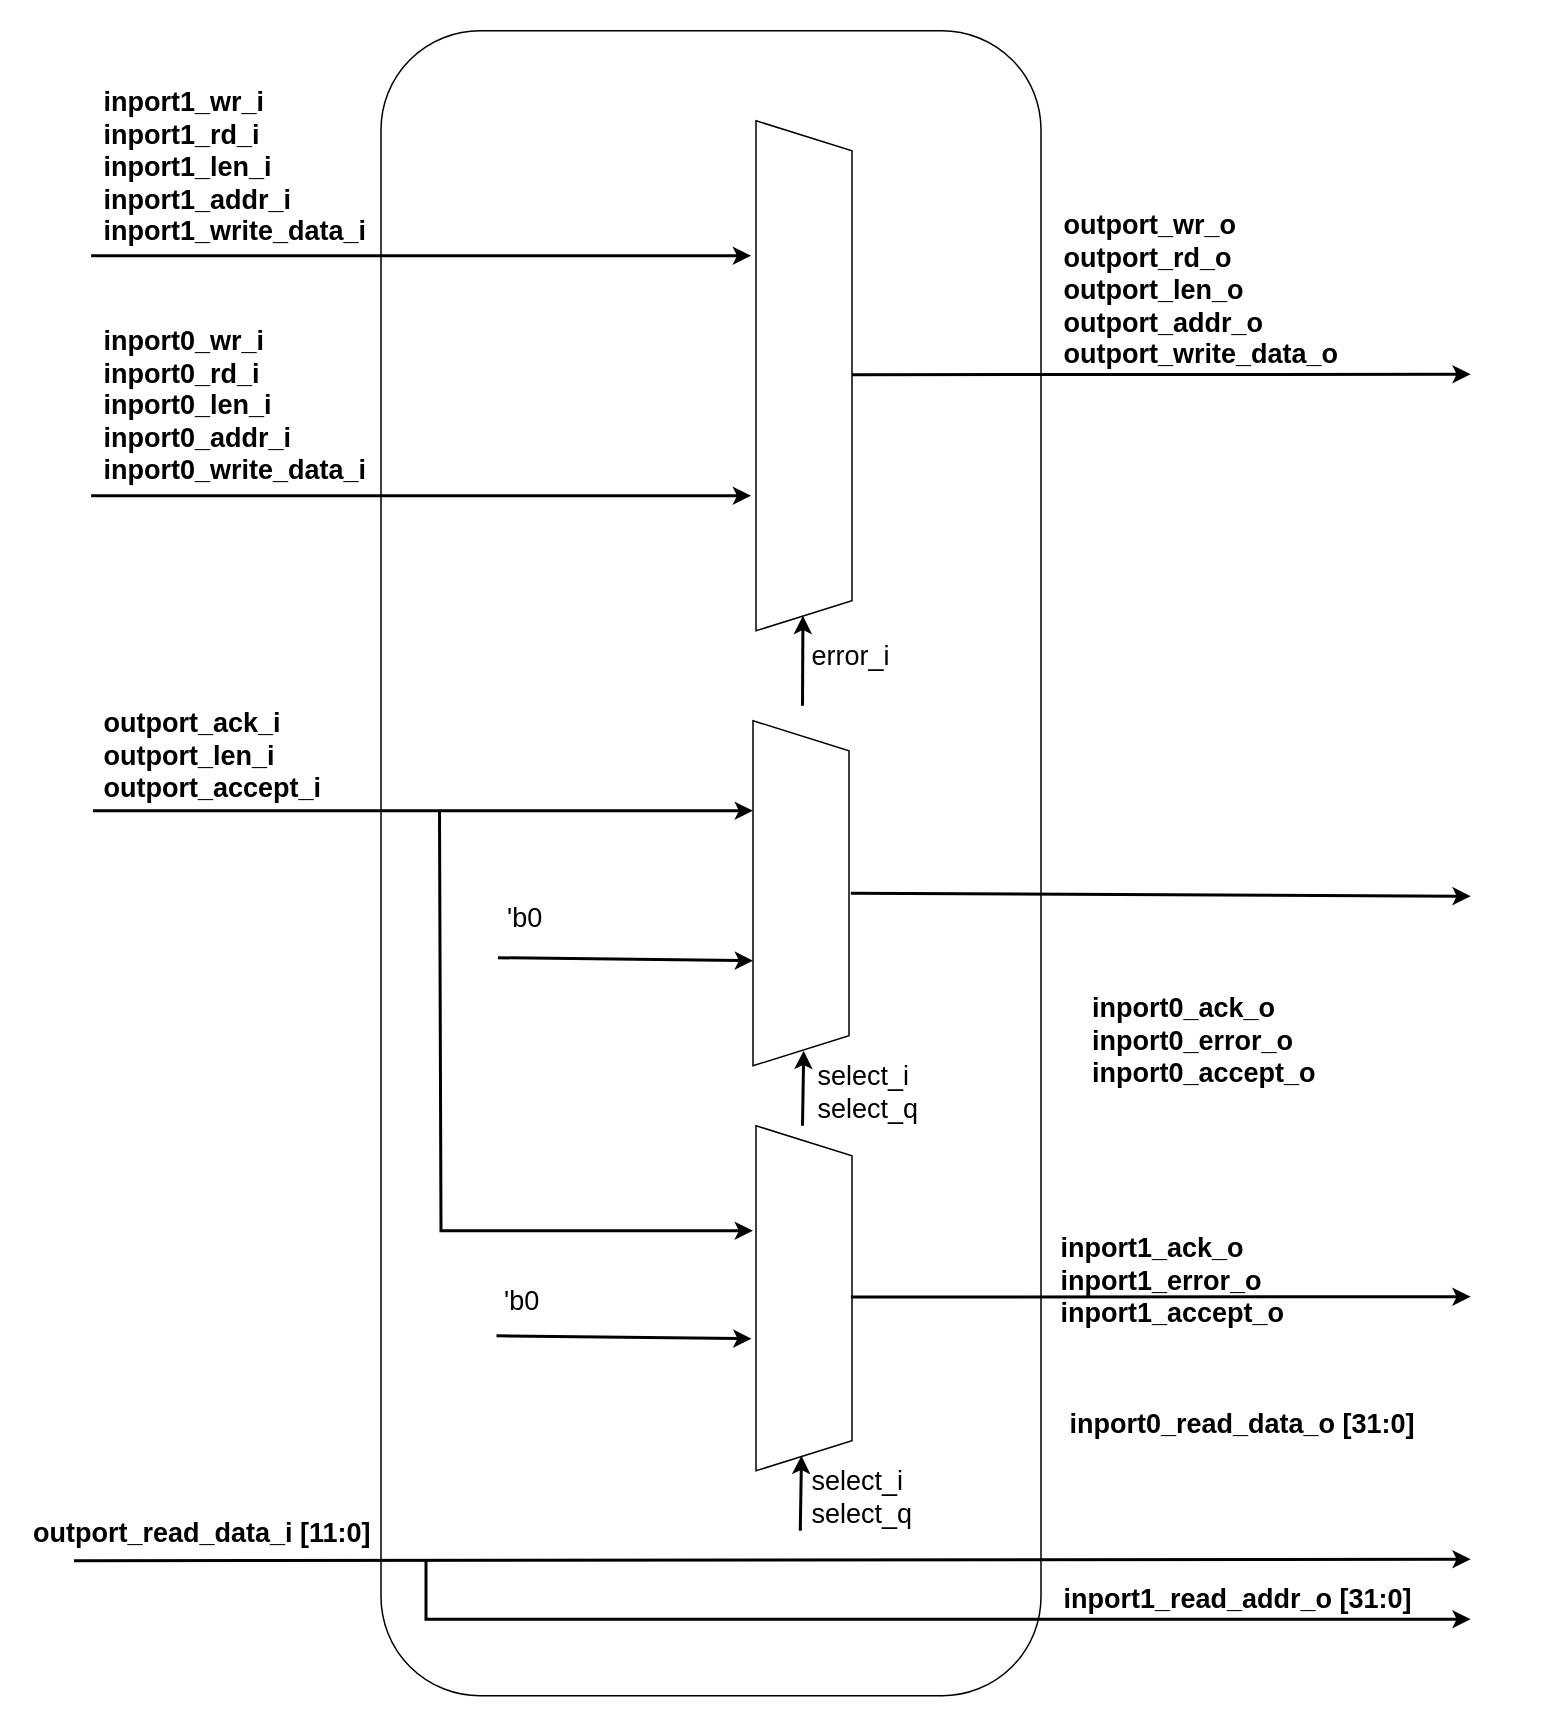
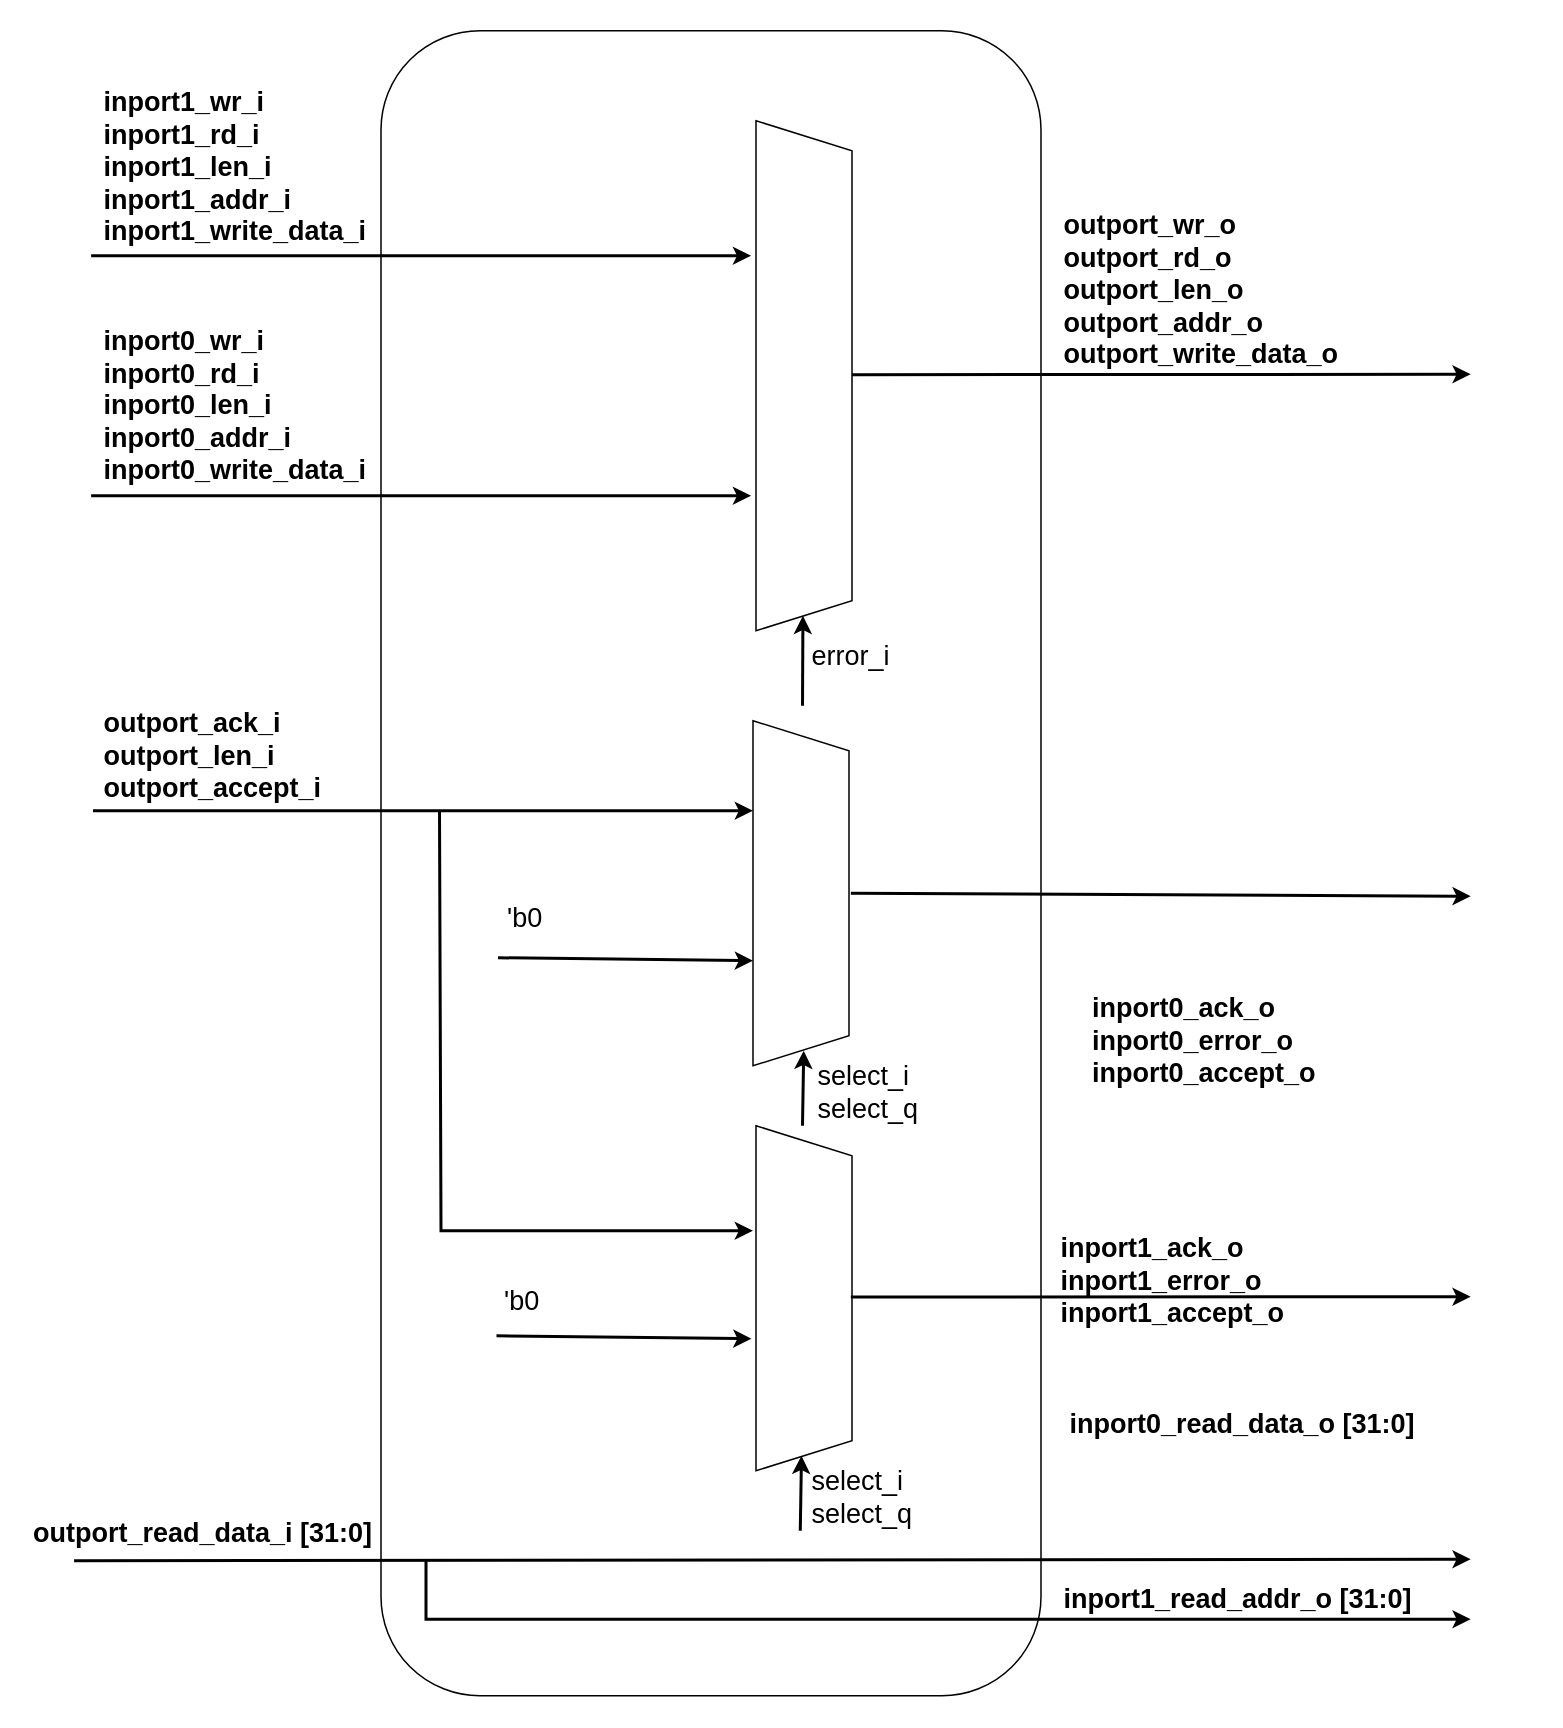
node "outport_read_data_i [11:0]": label "outport_read_data_i [11:0]" -> "outport_read_data_i [31:0]"
